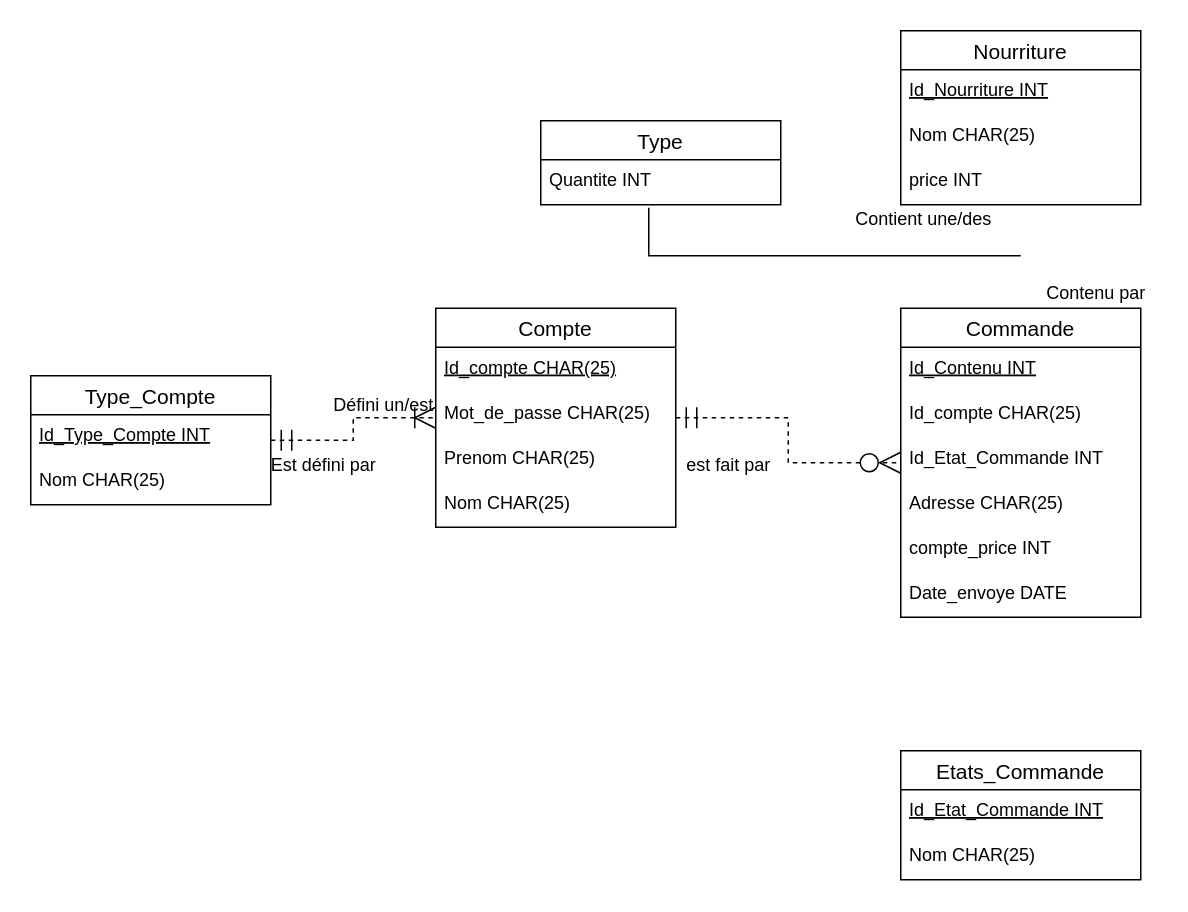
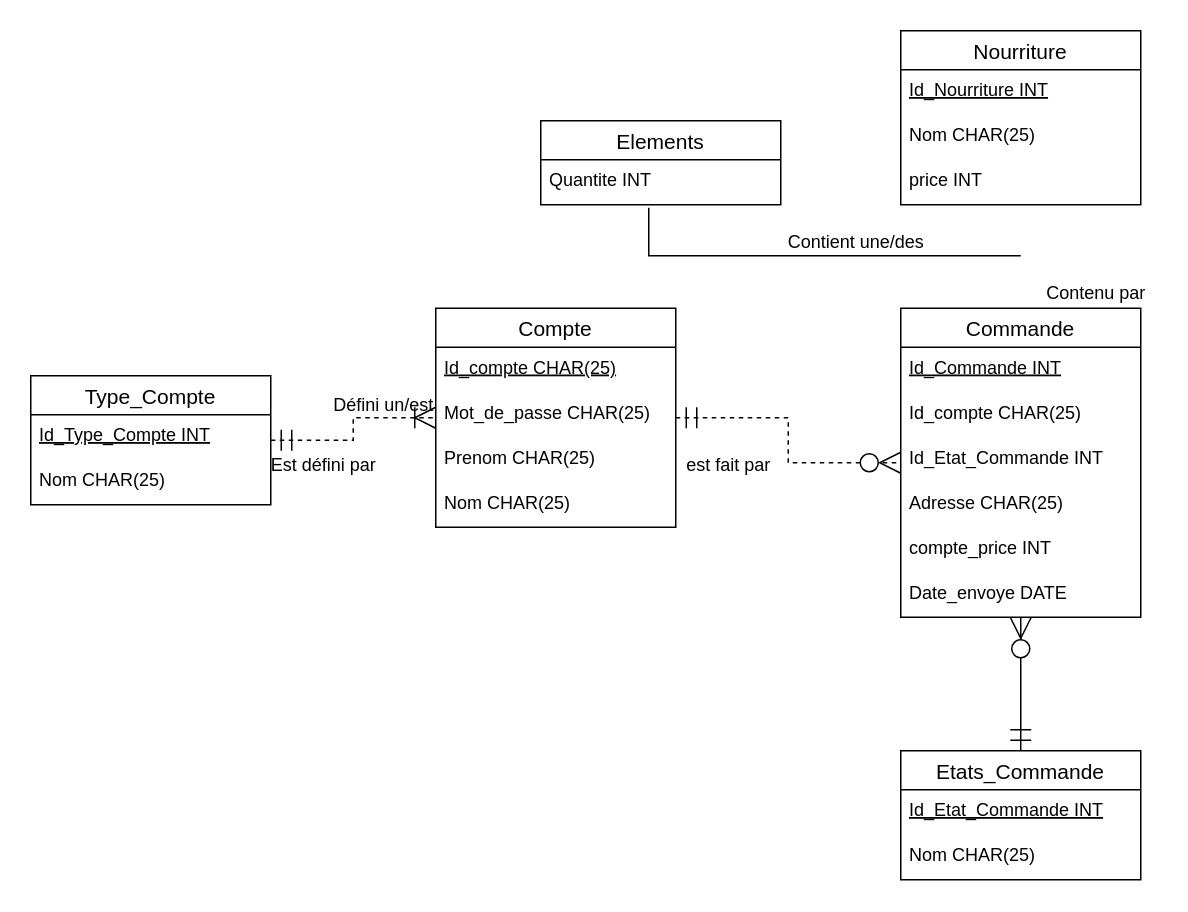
node "Type": label "Type" -> "Elements"
node "Contient une/des": moved (923, 220) -> (856, 242)
node "Id_Contenu INT": label "Id_Contenu INT" -> "Id_Commande INT"
edge "Commande" -- "Etats_Commande": added
